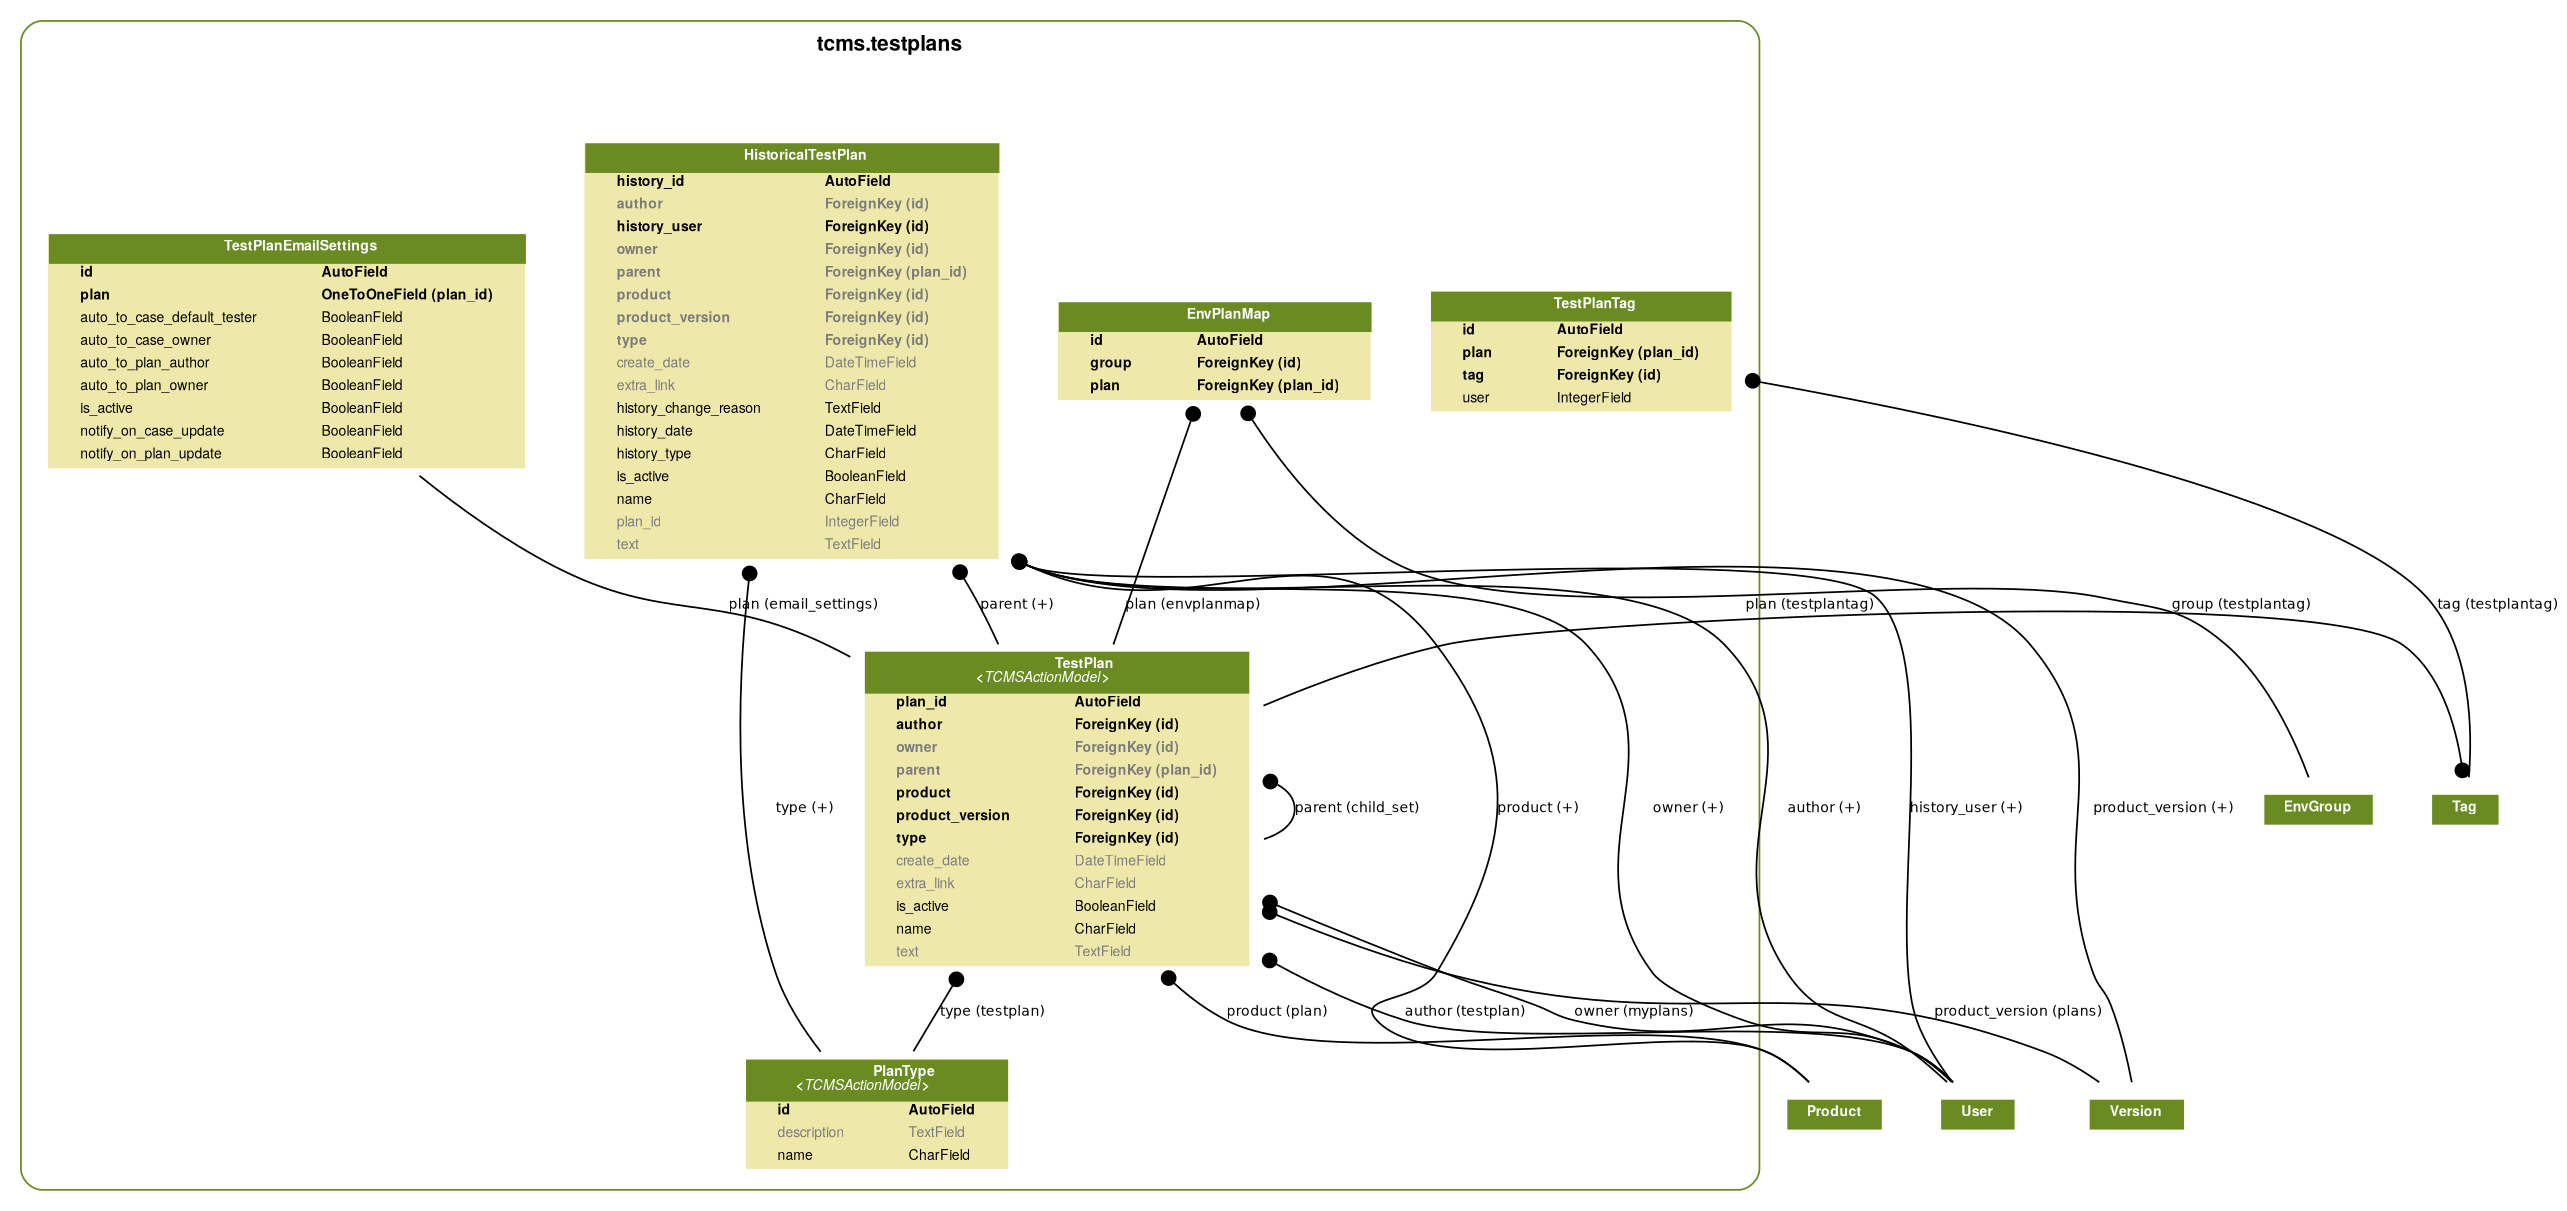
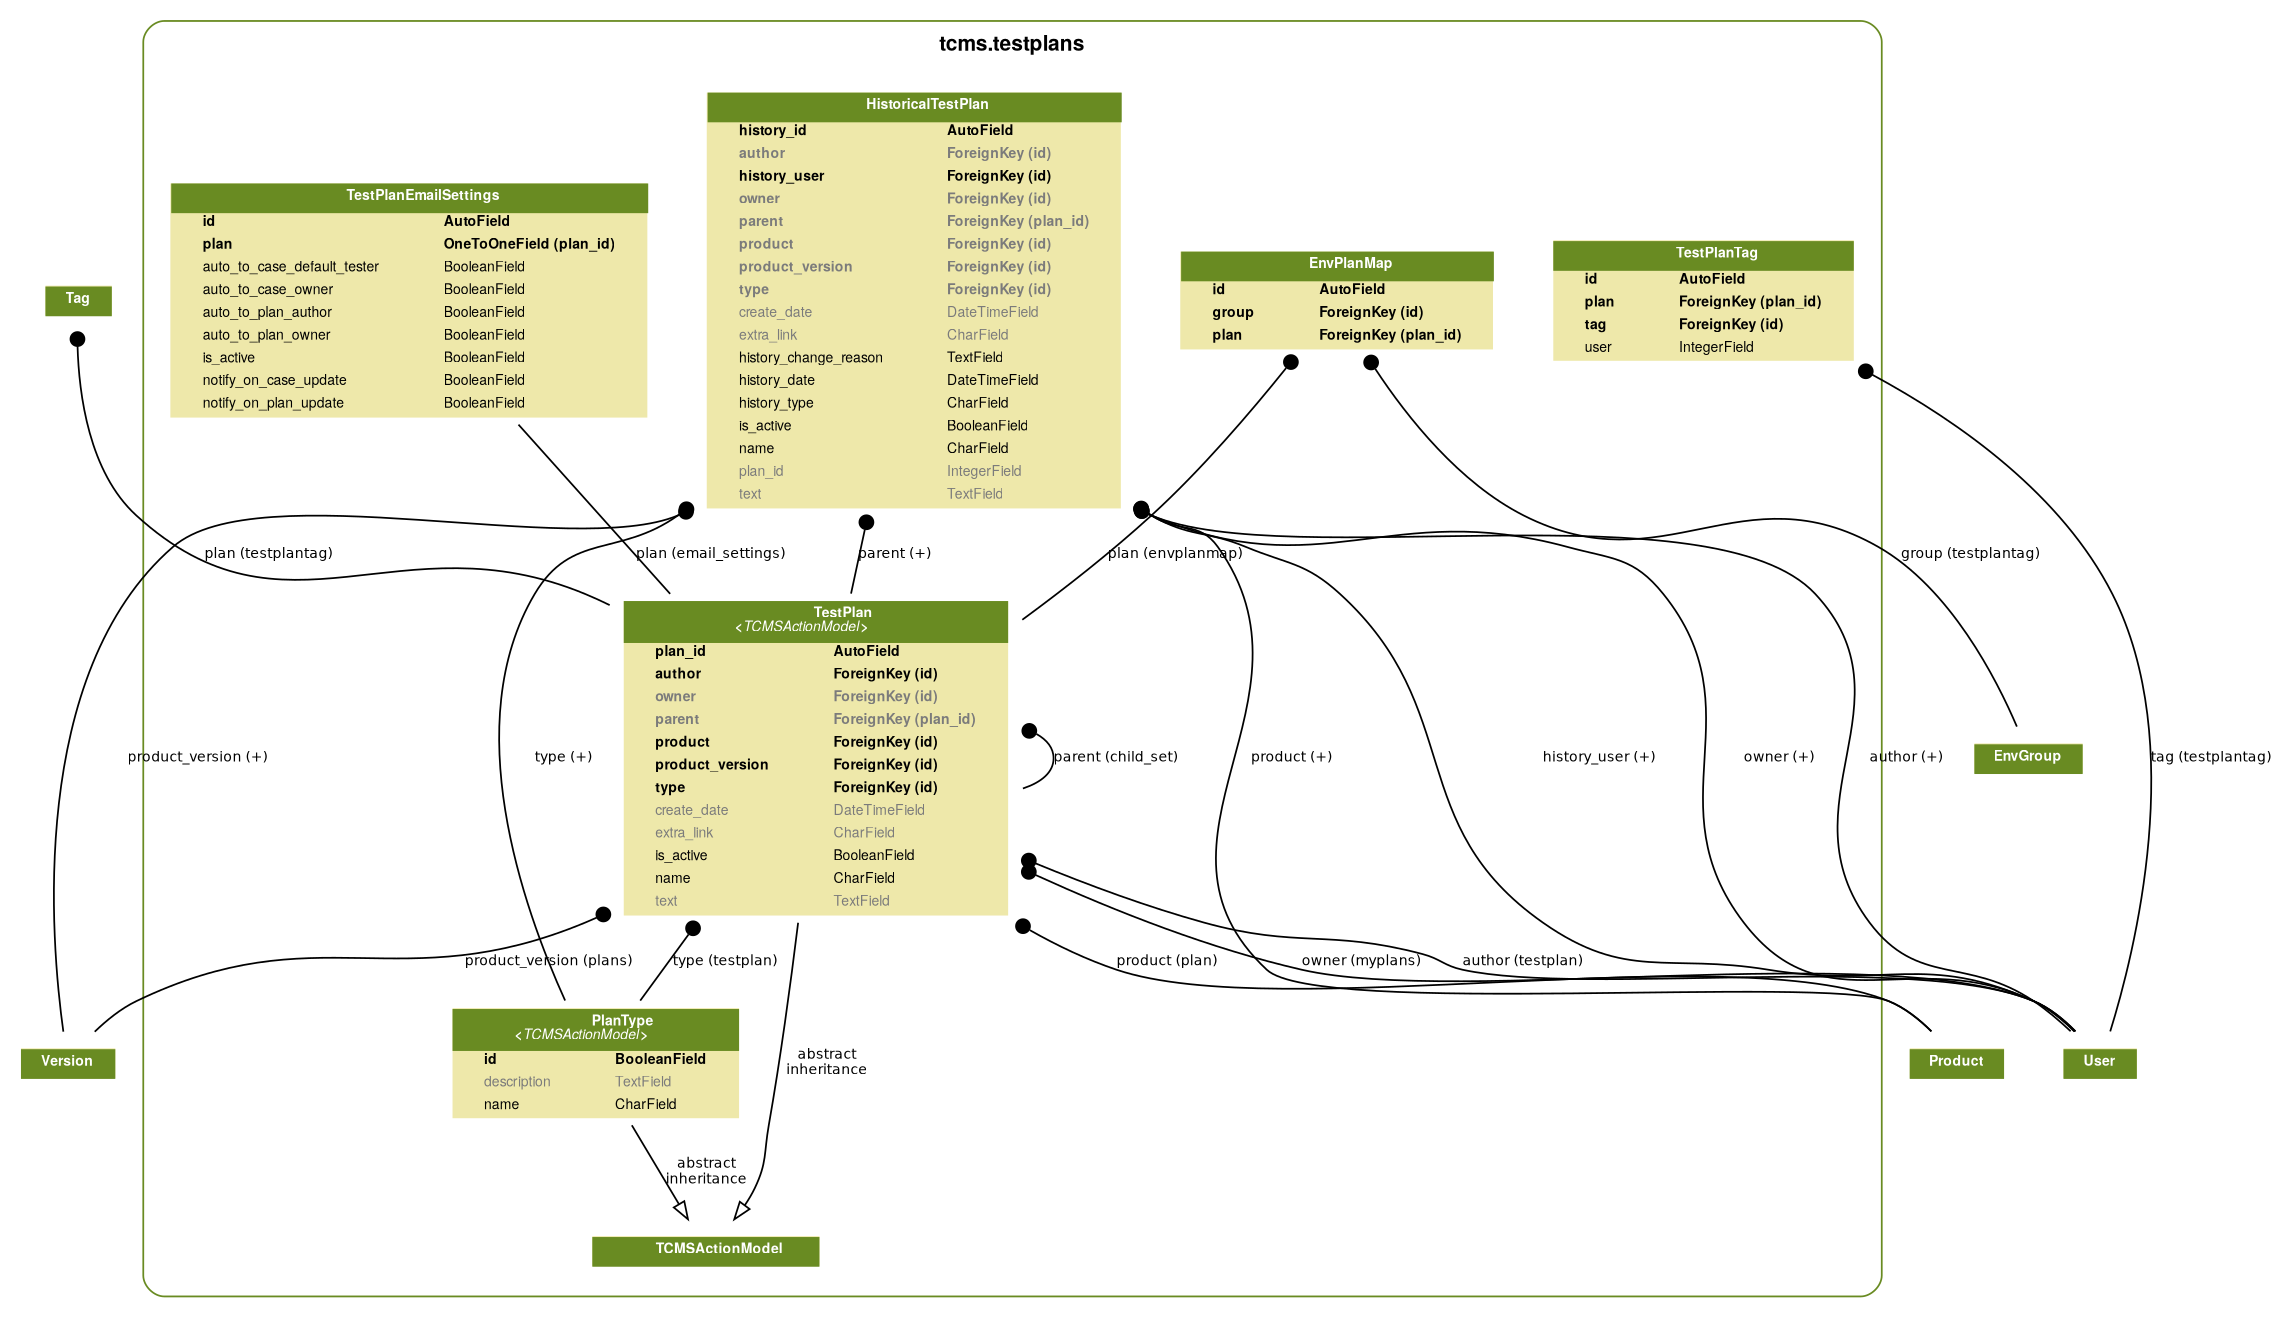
edge "TestPlanTag" -- "Tag": now "TestPlanTag" -- "User"
node "PlanType": text "AutoField" -> "BooleanField"
node "TCMSActionModel": added
